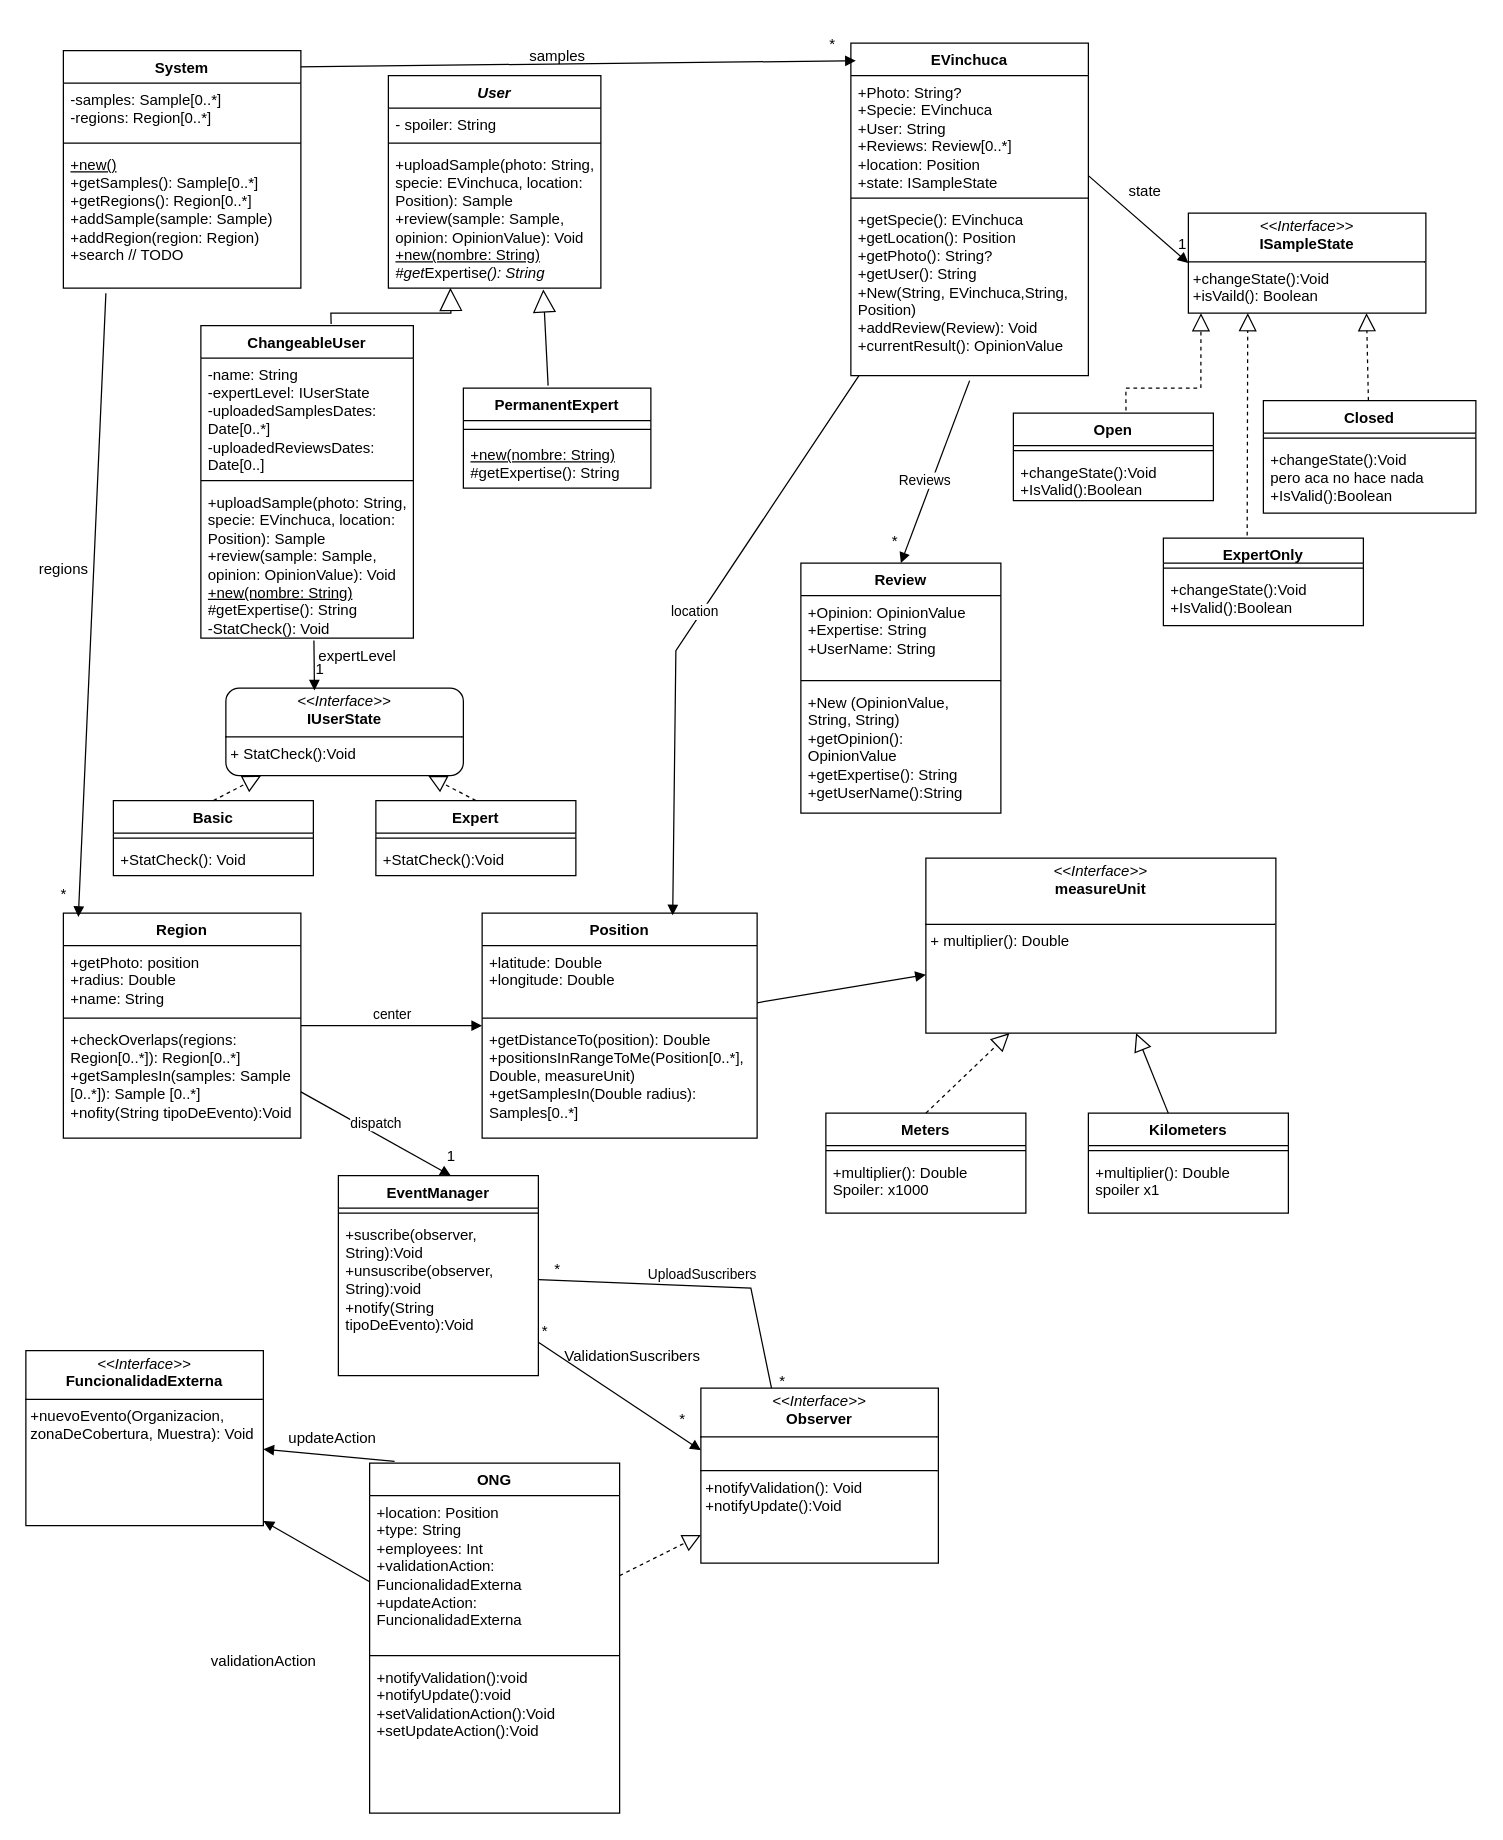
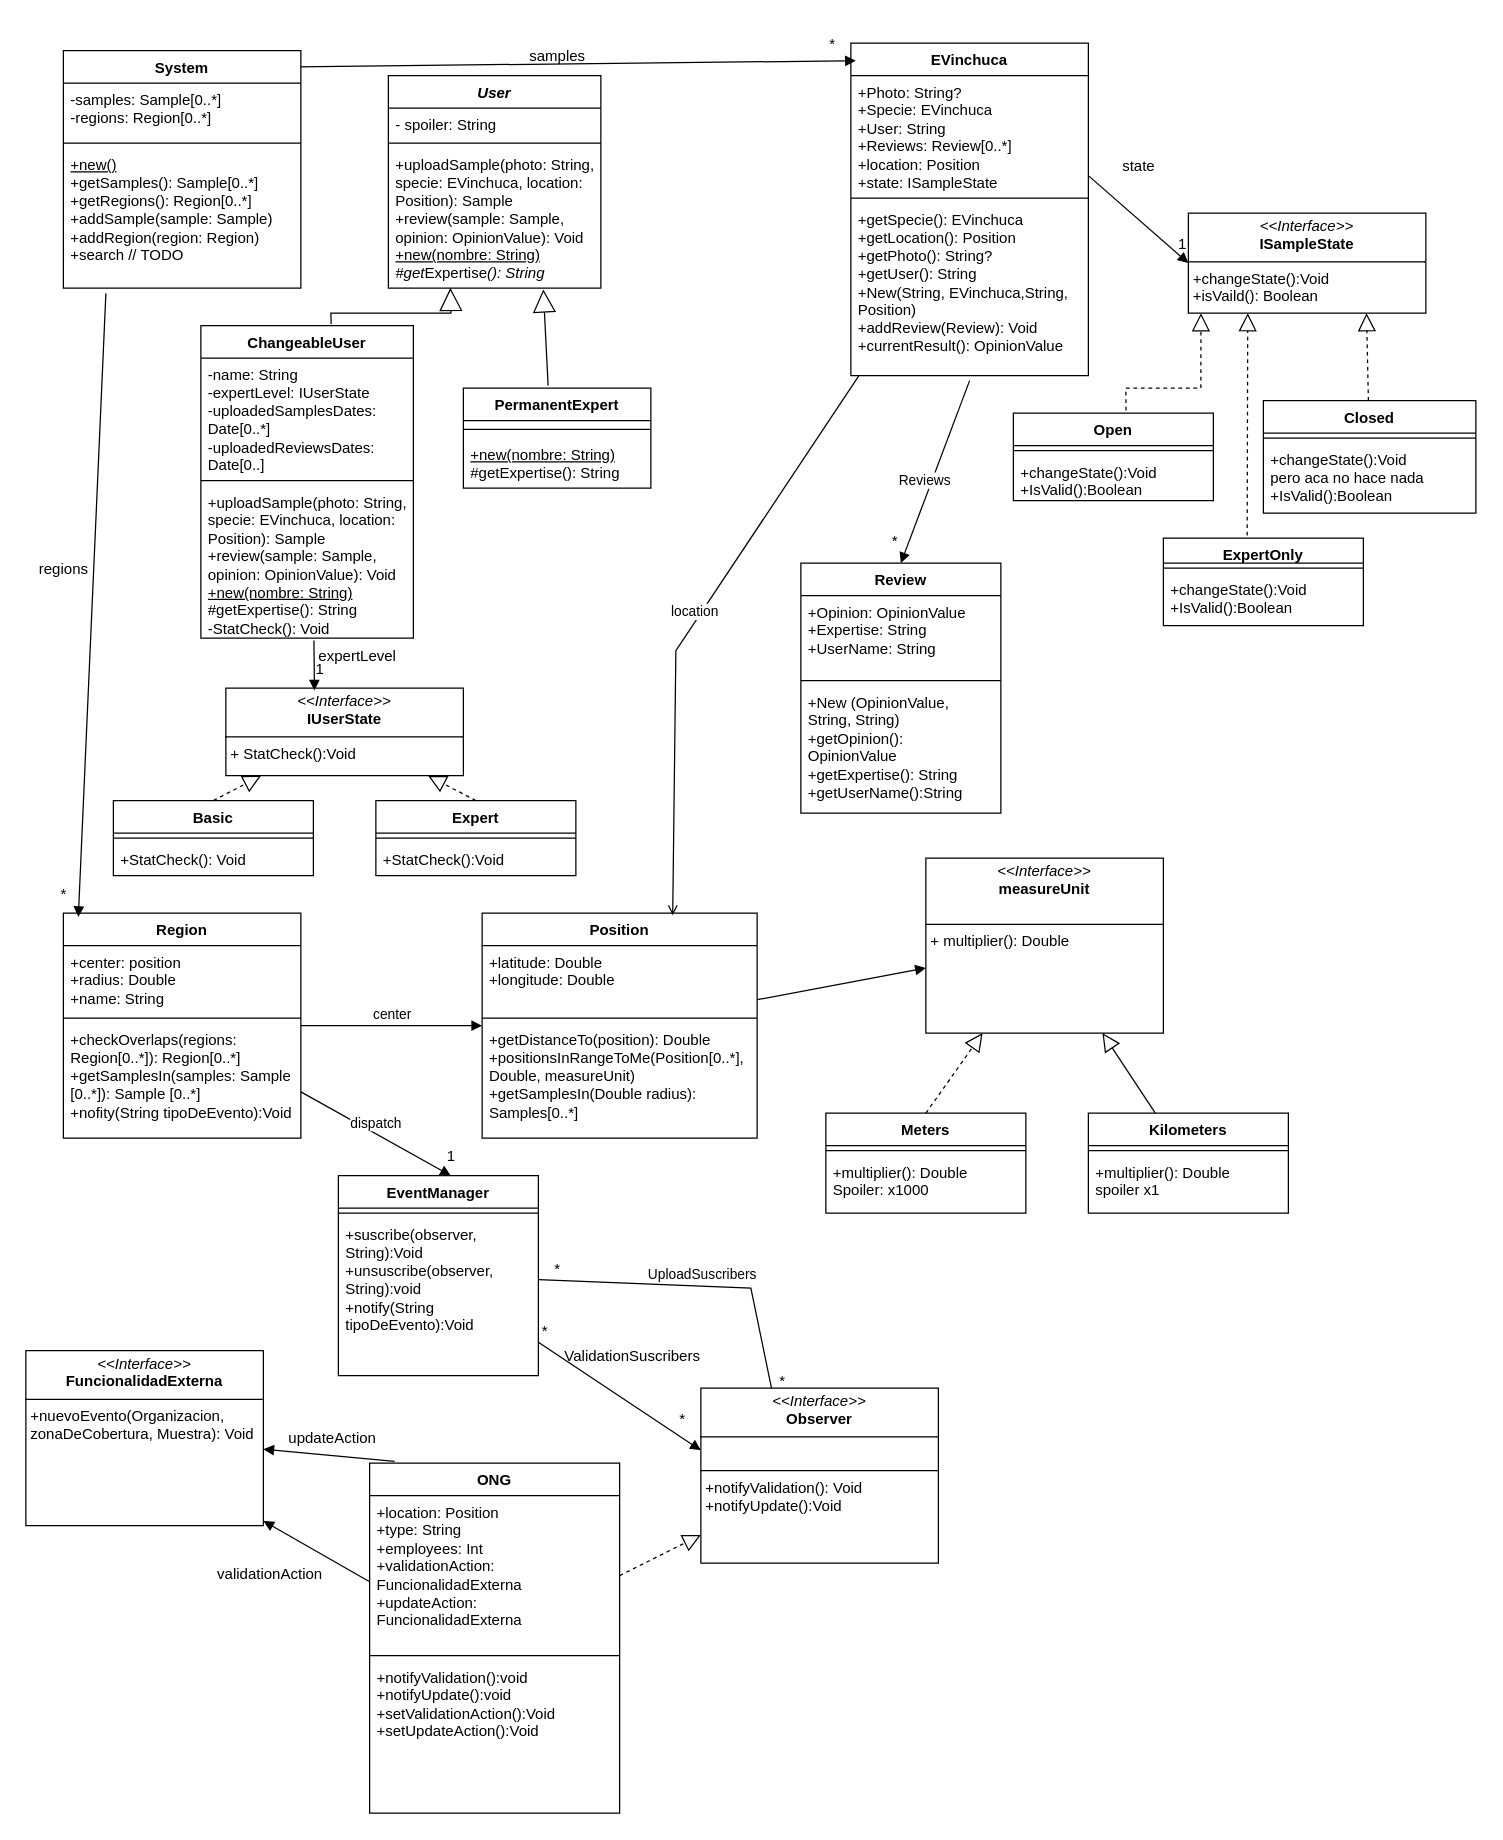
node "state": moved (1144, 192) -> (1138, 167)
node "<<Interface>> IUserState + StatCheck():Void": shape rounded rectangle -> rectangle
edge "EVinchuca" -> "Position": arrowhead block -> open
node "<<Interface>> measureUnit + multiplier(): Double": size 350x175 -> 238x175
node "+getPhoto: position +radius: Double +name: String": label "+getPhoto: position +radius: Double +name: String" -> "+center: position +radius: Double +name: String"
node "validationAction": moved (263, 1662) -> (269, 1574)
